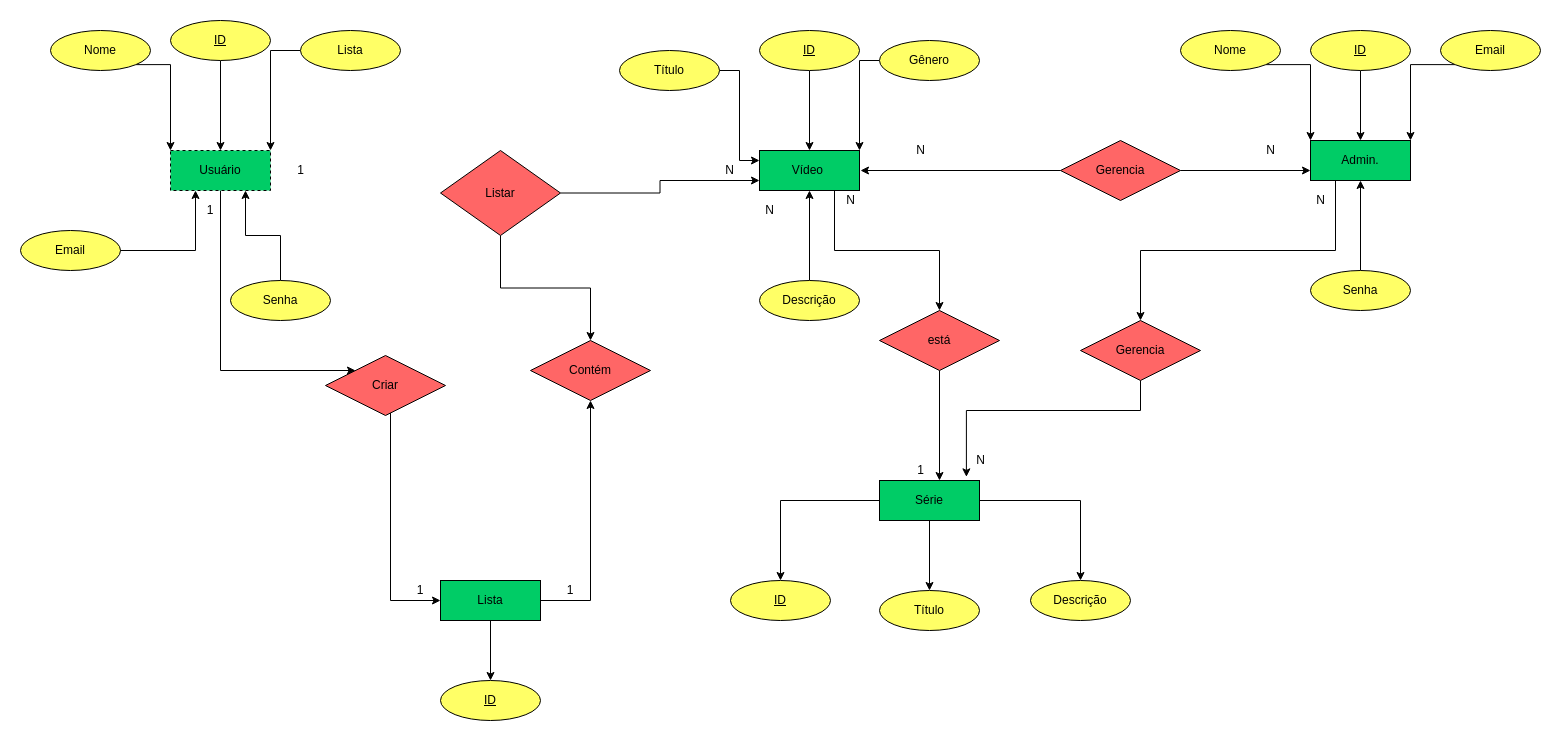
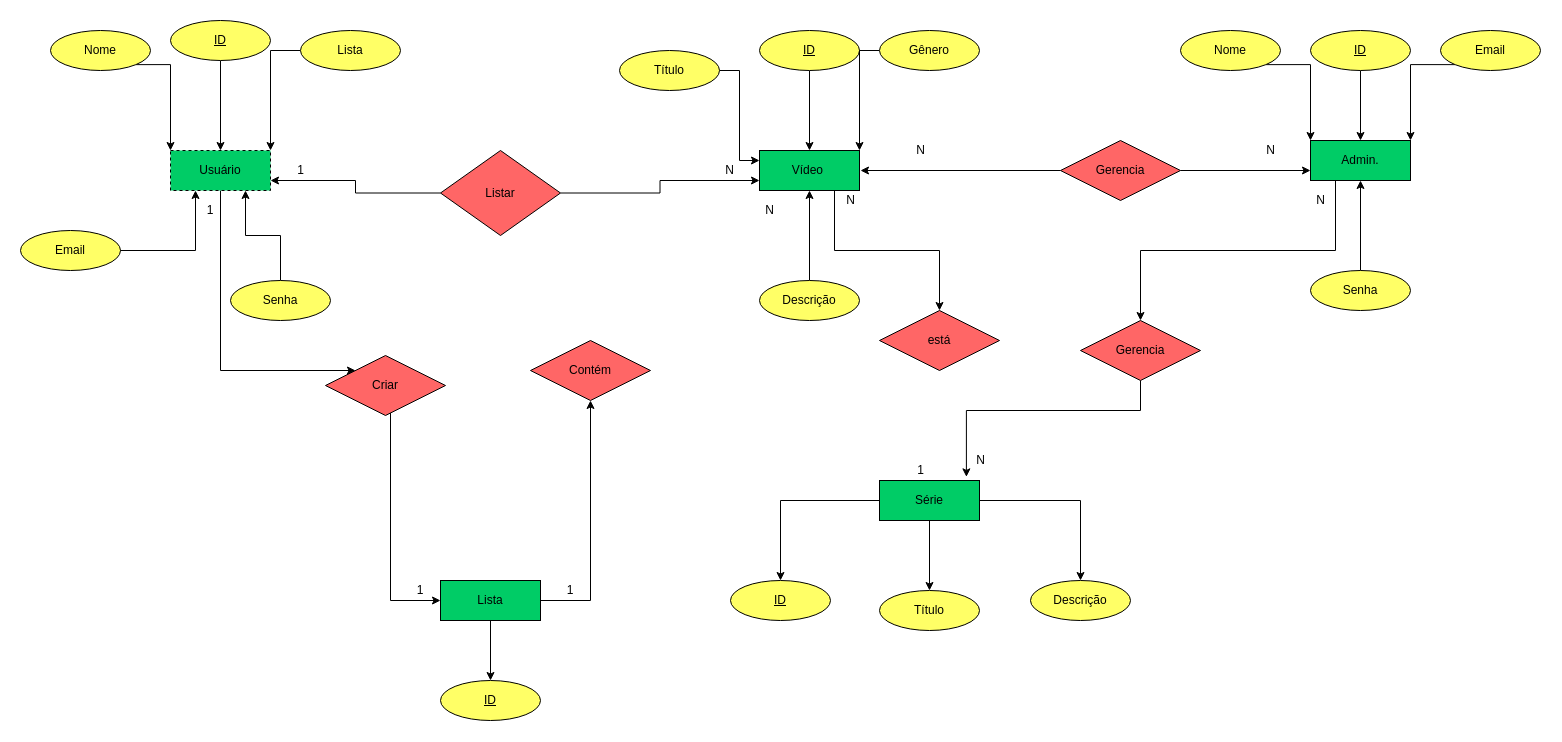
node "Gênero": moved (930, 61) -> (930, 51)
edge "Listar" -> "Contém": now "Listar" -> "Usuário"
edge "está" -> "Série": removed
